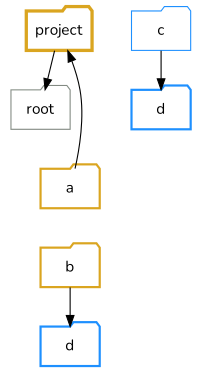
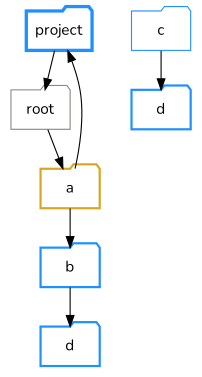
node "project": color goldenrod -> dodgerblue
edge "root" -> "a": added
edge "a" -> "b": added
node "b": color goldenrod -> dodgerblue
